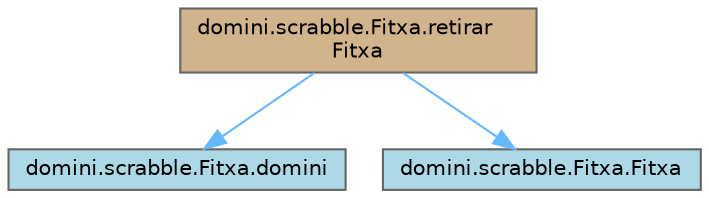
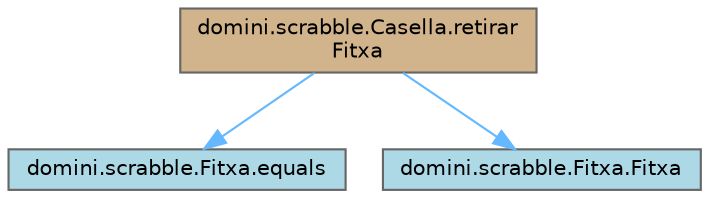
node "domini.scrabble.Fitxa.retirar Fitxa": label "domini.scrabble.Fitxa.retirar Fitxa" -> "domini.scrabble.Casella.retirar Fitxa"
node "domini.scrabble.Fitxa.domini": label "domini.scrabble.Fitxa.domini" -> "domini.scrabble.Fitxa.equals"
